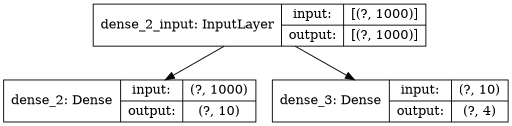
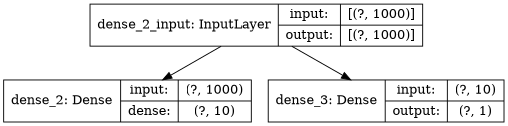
node "dense_2: Dense": text "output:" -> "dense:"
node "dense_3: Dense": text "(?, 4)" -> "(?, 1)"
